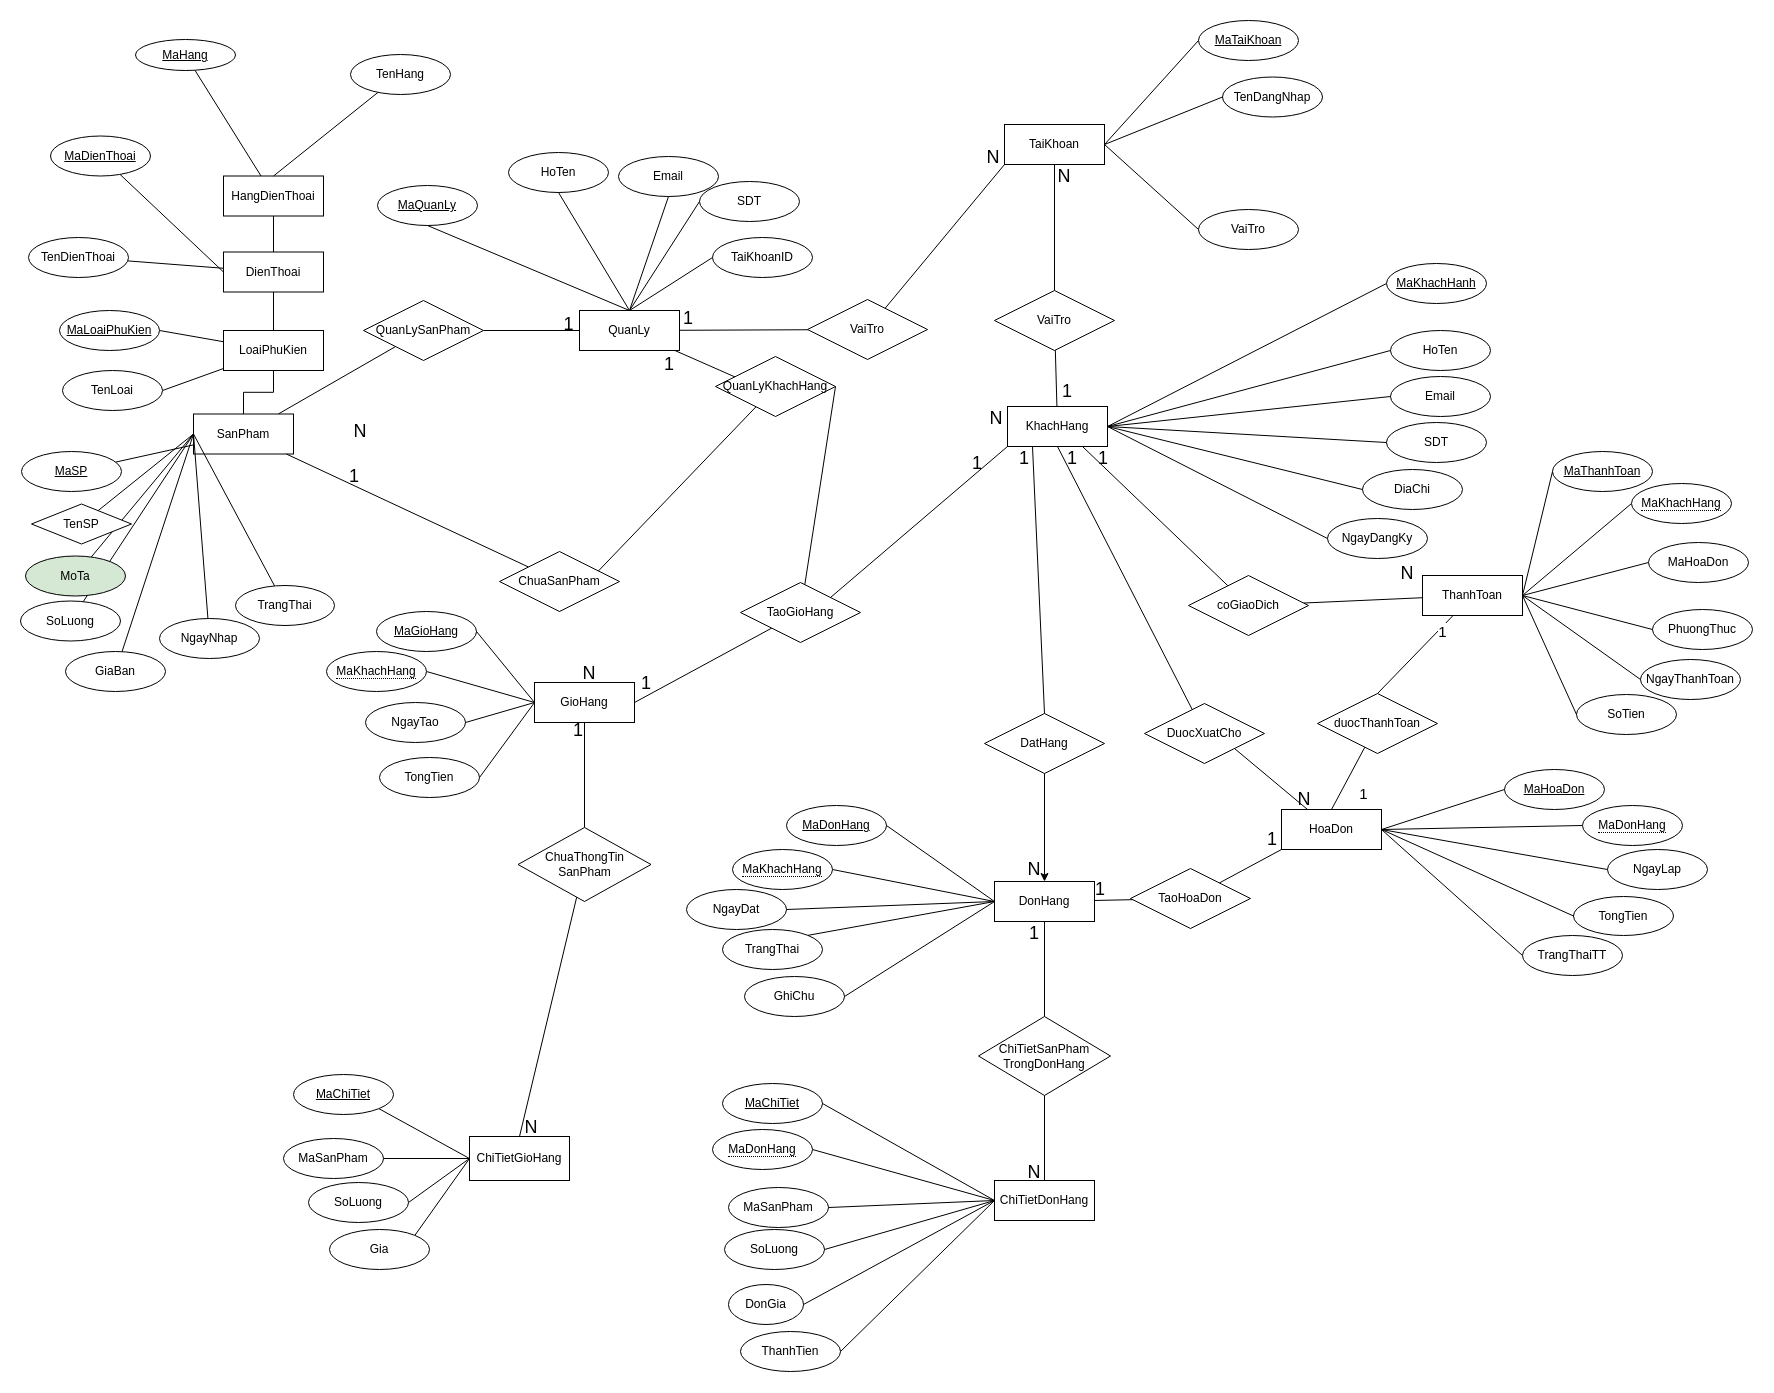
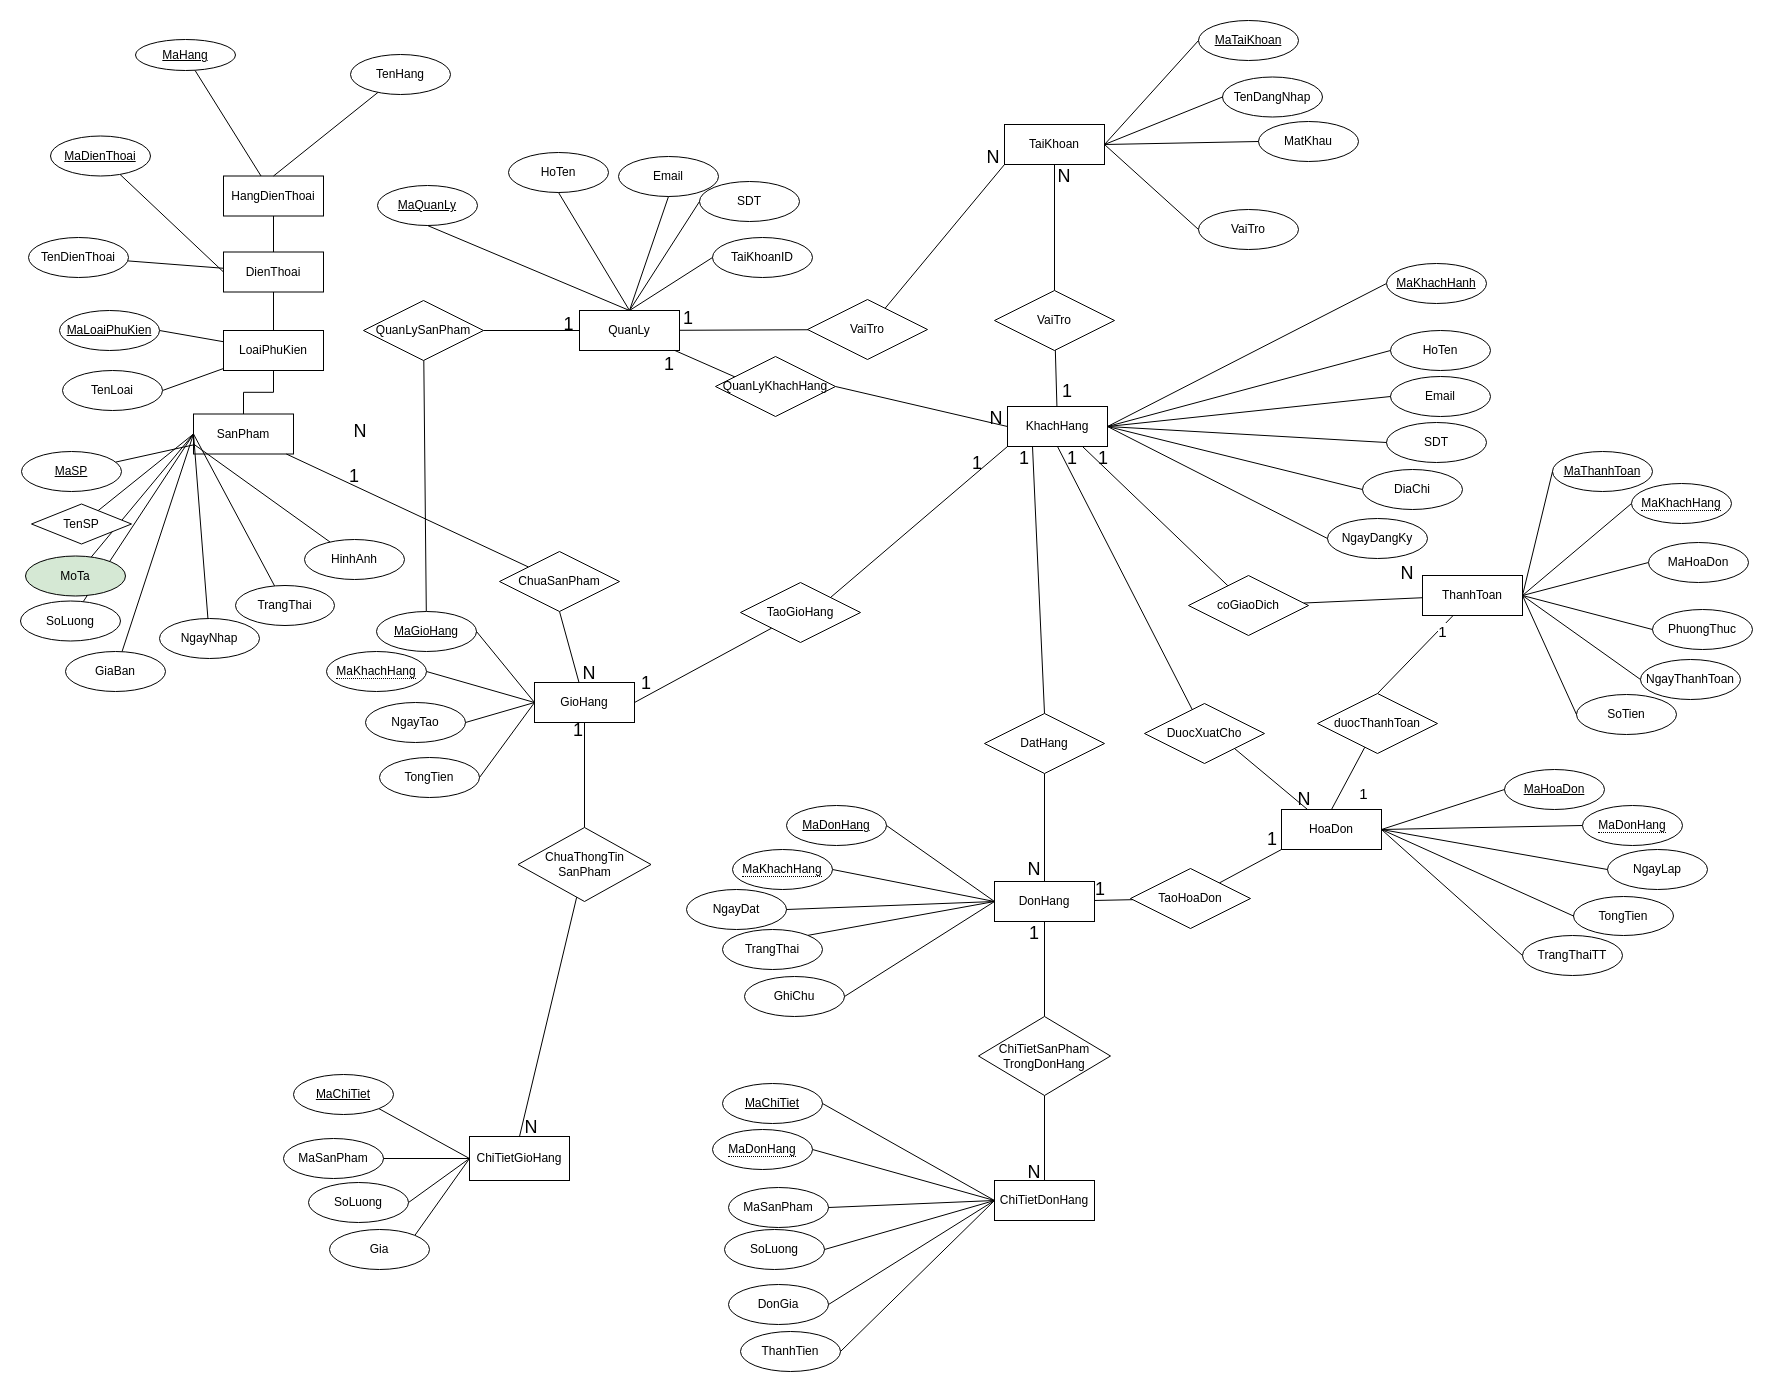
node "MatKhau": added
edge "MatKhau" -- "TaiKhoan": added
edge "QuanLySanPham" -- "SanPham": now "QuanLySanPham" -- "MaGioHang"
edge "QuanLyKhachHang" -- "TaoGioHang": now "QuanLyKhachHang" -- "KhachHang"
edge "QuanLyKhachHang" -- "ChuaSanPham": now "GioHang" -- "ChuaSanPham"
edge "SanPham" -- "HinhAnh": added
node "HinhAnh": added
edge "DatHang" -> "DonHang": arrowhead classic -> none
node "DonGia": size 75x40 -> 100x40
